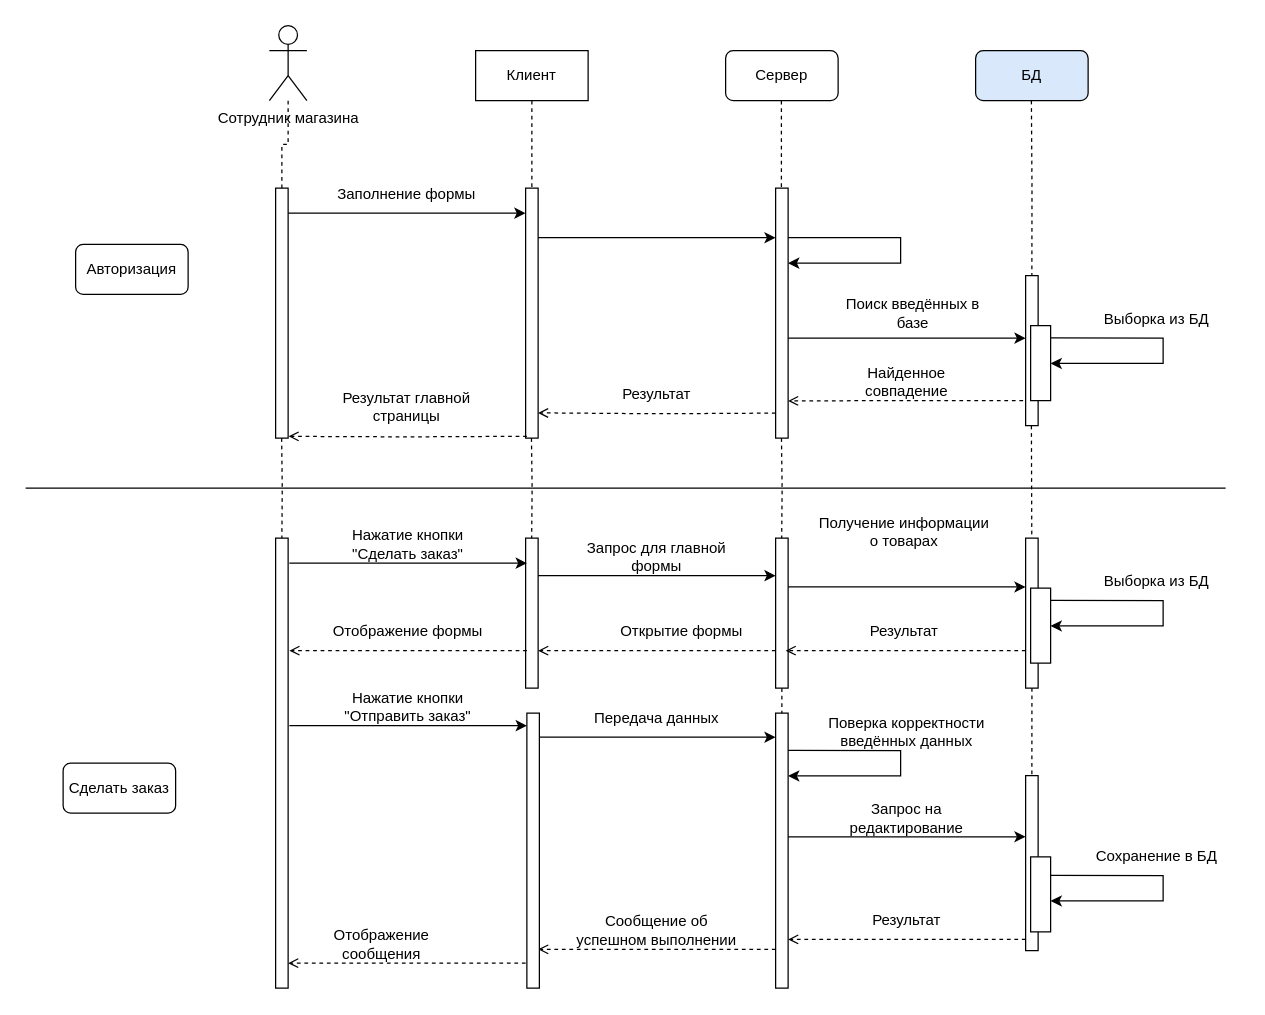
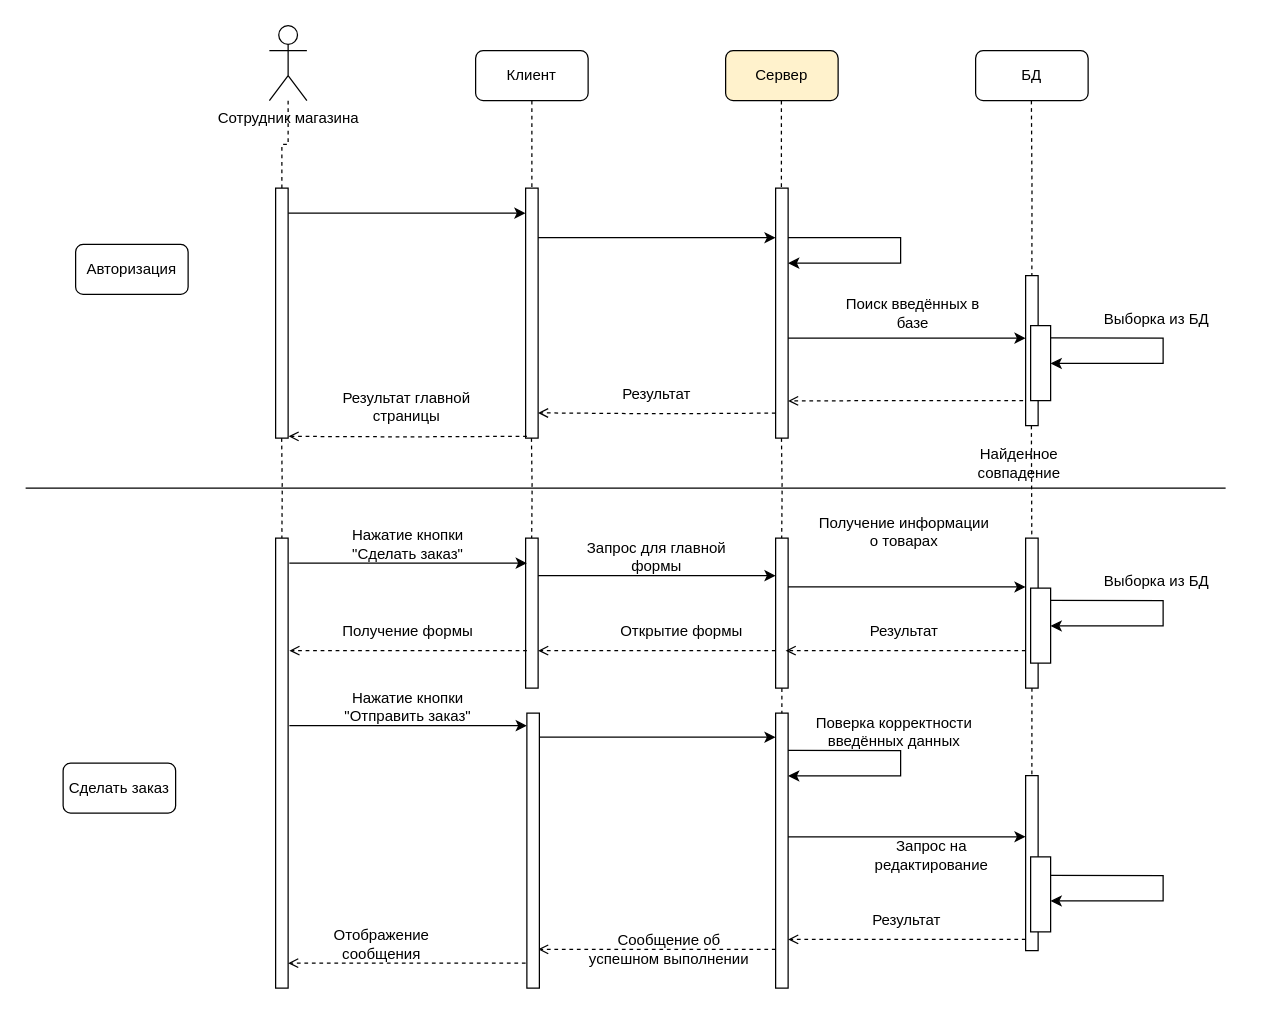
node "Клиент": shape rectangle -> rounded rectangle
node "Сервер": fillcolor #ffffff -> #fff2cc
node "БД": fillcolor #dae8fc -> #ffffff
node "Заполнение формы": removed
node "Найденное совпадение": moved (907, 382) -> (1019, 463)
node "Отображение формы": label "Отображение формы" -> "Получение формы"
node "Передача данных": removed
node "Поверка корректности введённых данных": moved (907, 732) -> (894, 732)
node "Запрос на редактирование": moved (907, 818) -> (932, 856)
node "Сохранение в БД": removed
node "Сообщение об успешном выполнении": moved (657, 931) -> (669, 949)
